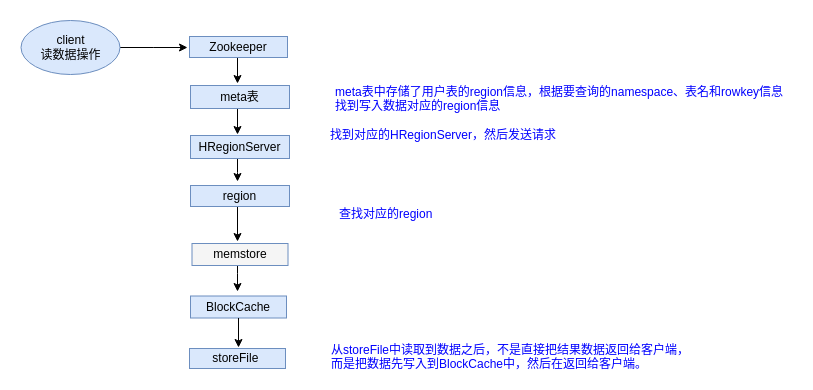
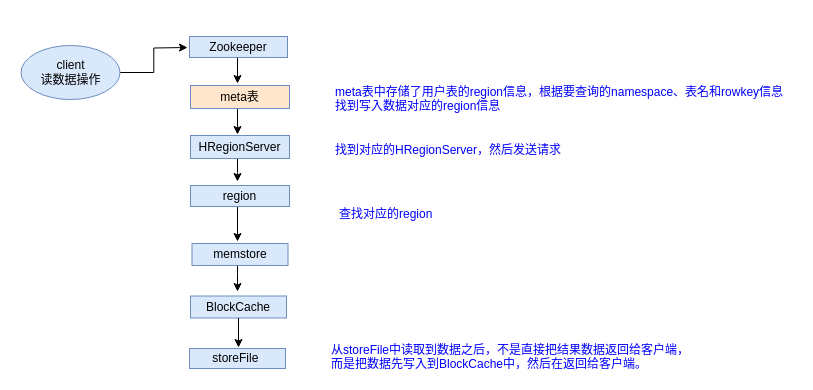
node "client 读数据操作": moved (71, 48) -> (71, 73)
node "meta表": fillcolor #dae8fc -> #ffe6cc
node "找到对应的HRegionServer，然后发送请求": moved (447, 132) -> (452, 147)
node "memstore": fillcolor #f5f5f5 -> #dae8fc
